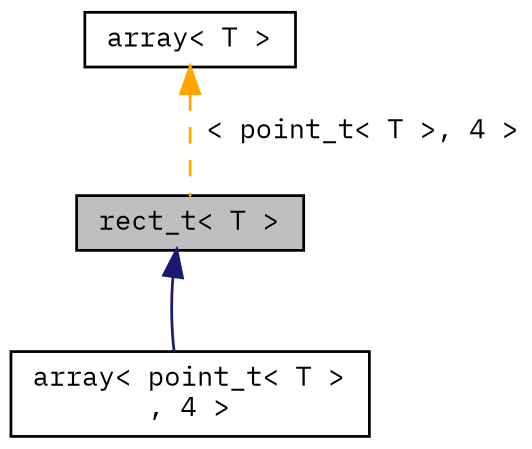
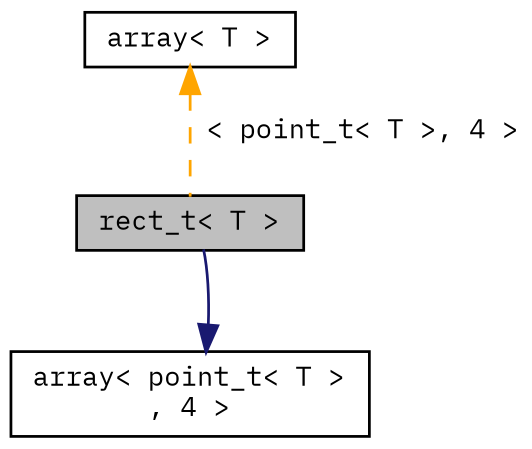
edge "array< point_t< T > , 4 >" -> "rect_t< T >": reversed
